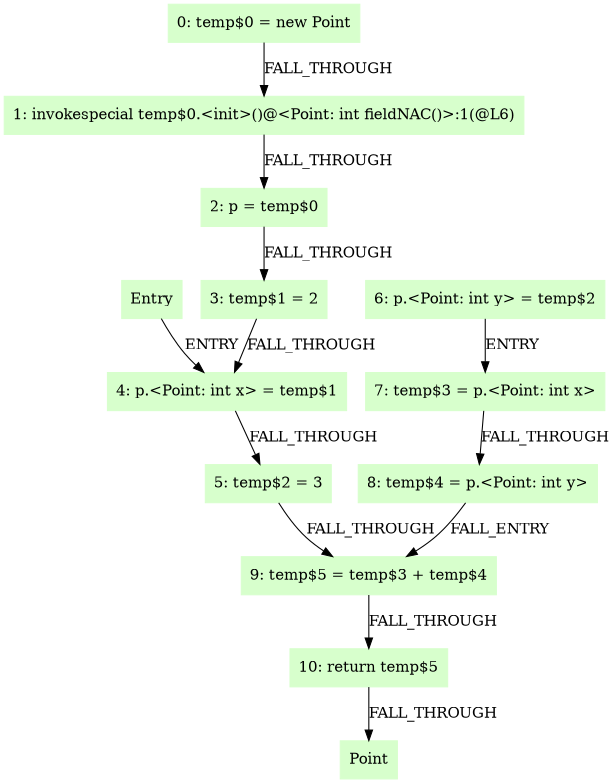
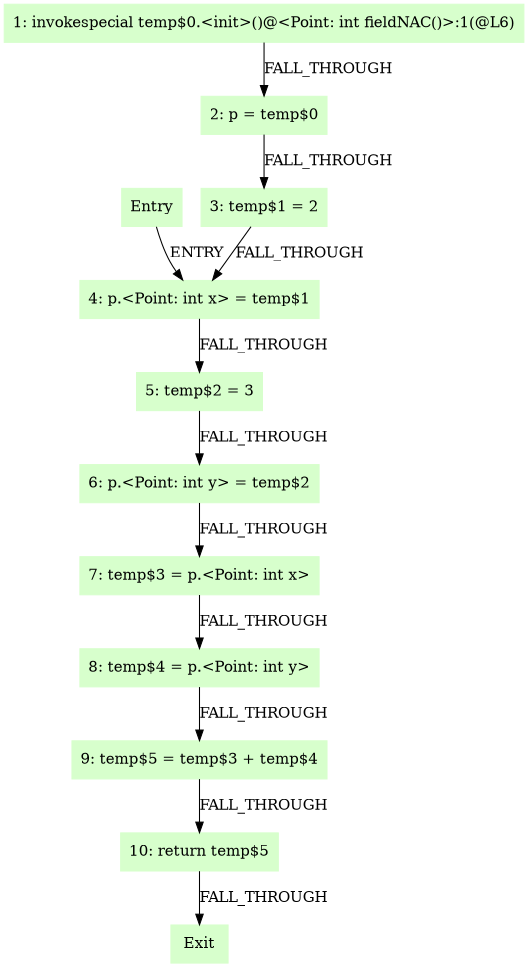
node "0: temp$0 = new Point": removed
edge "6: p.<Point: int y> = temp$2" -> "7: temp$3 = p.<Point: int x>": label "ENTRY" -> "FALL_THROUGH"
edge "5: temp$2 = 3" -> "9: temp$5 = temp$3 + temp$4": now "5: temp$2 = 3" -> "6: p.<Point: int y> = temp$2"
edge "8: temp$4 = p.<Point: int y>" -> "9: temp$5 = temp$3 + temp$4": label "FALL_ENTRY" -> "FALL_THROUGH"
node "Point": label "Point" -> "Exit"
